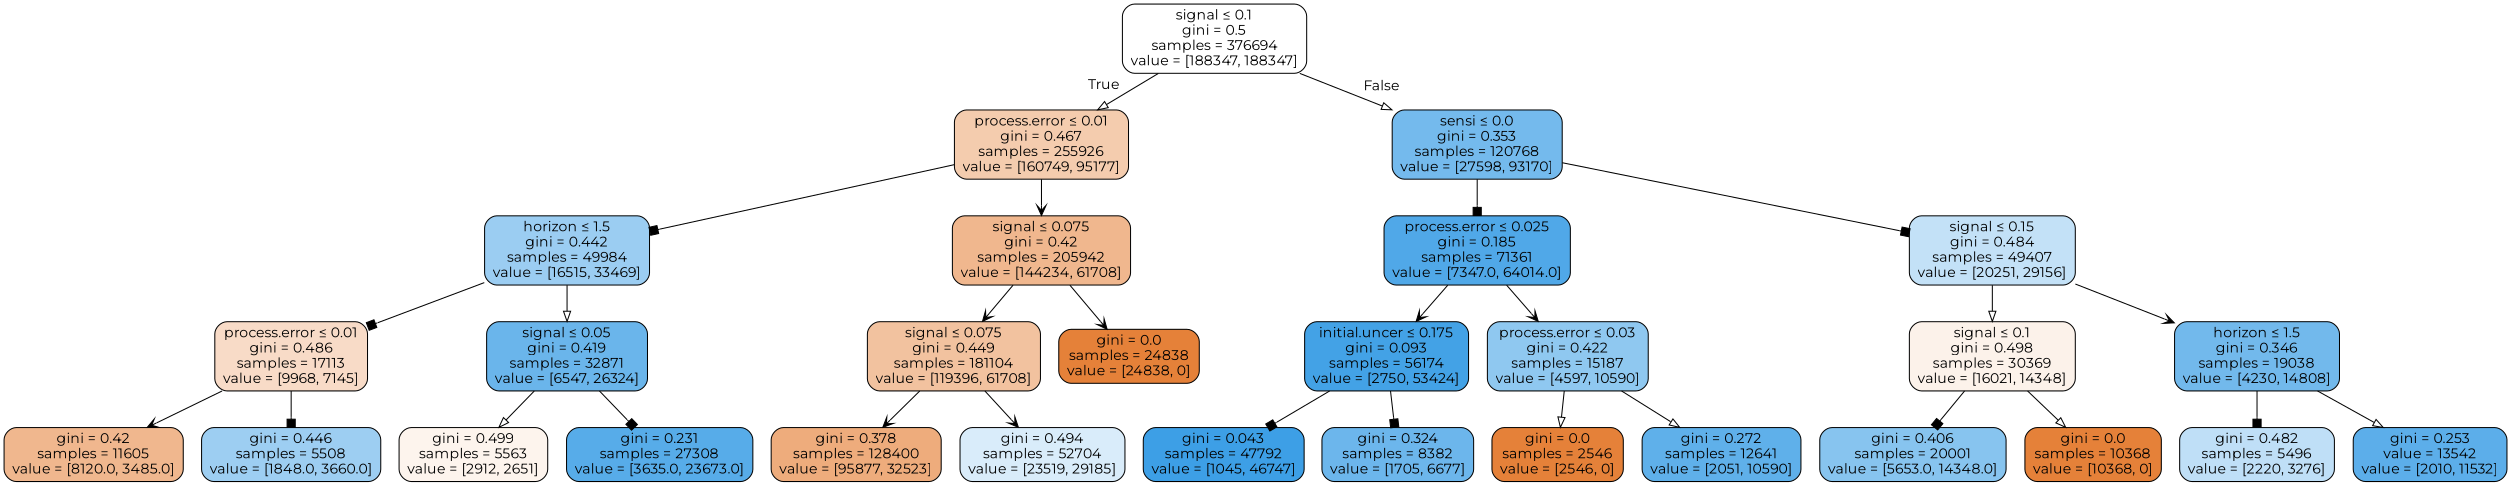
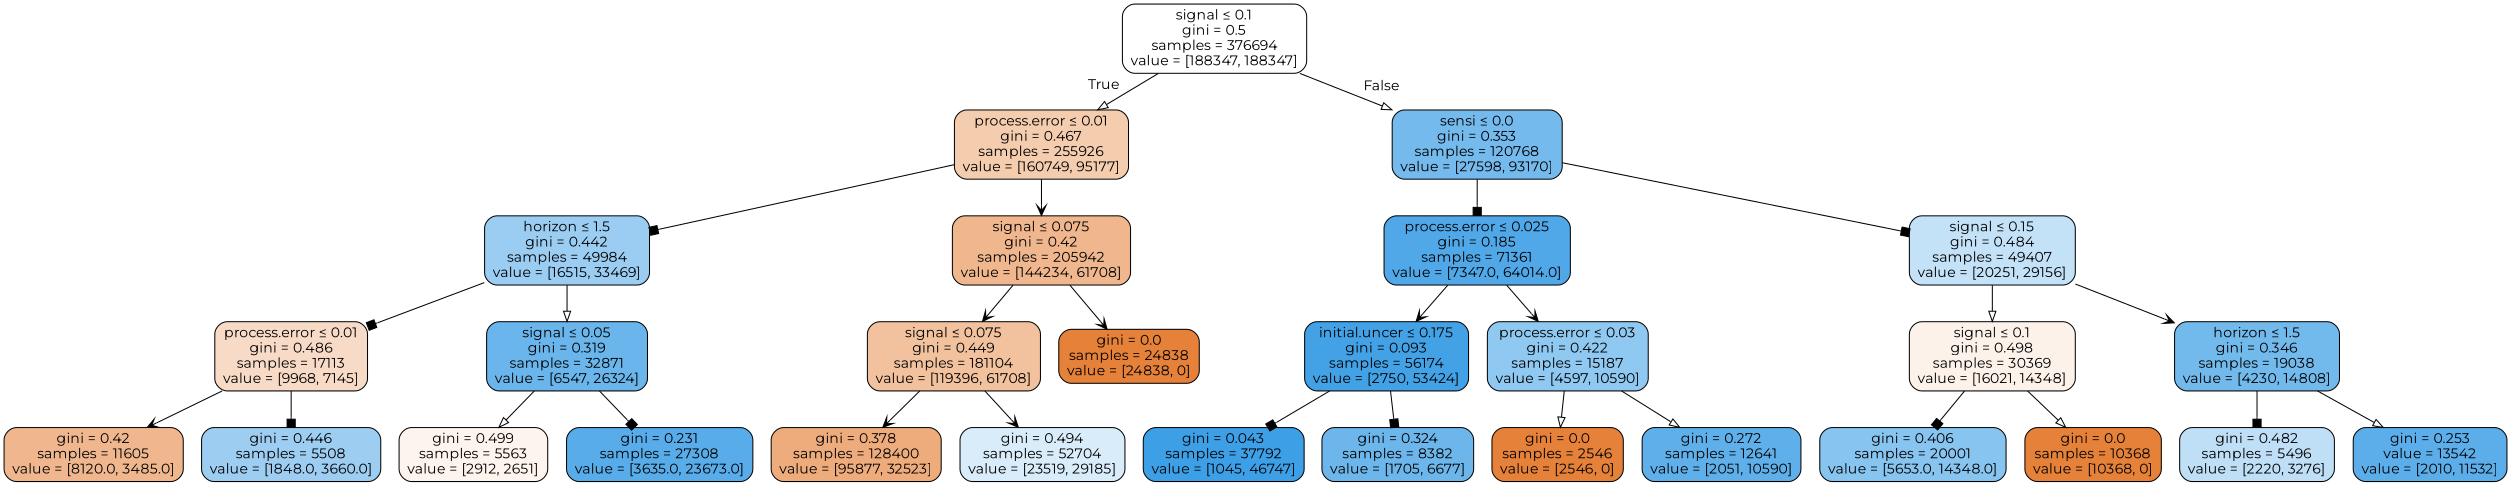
node "signal ≤ 0.05": text "gini = 0.419" -> "gini = 0.319"
node "gini = 0.043": text "samples = 47792" -> "samples = 37792"
